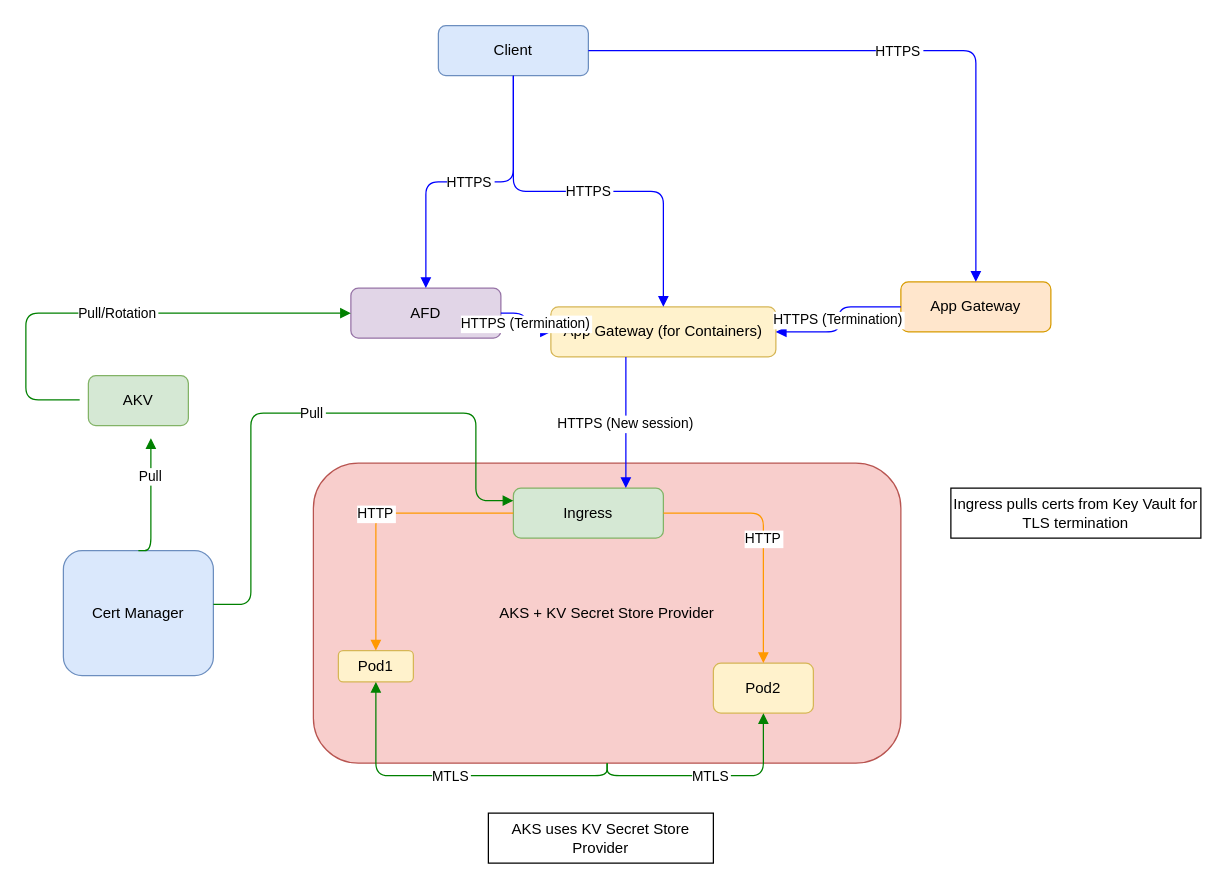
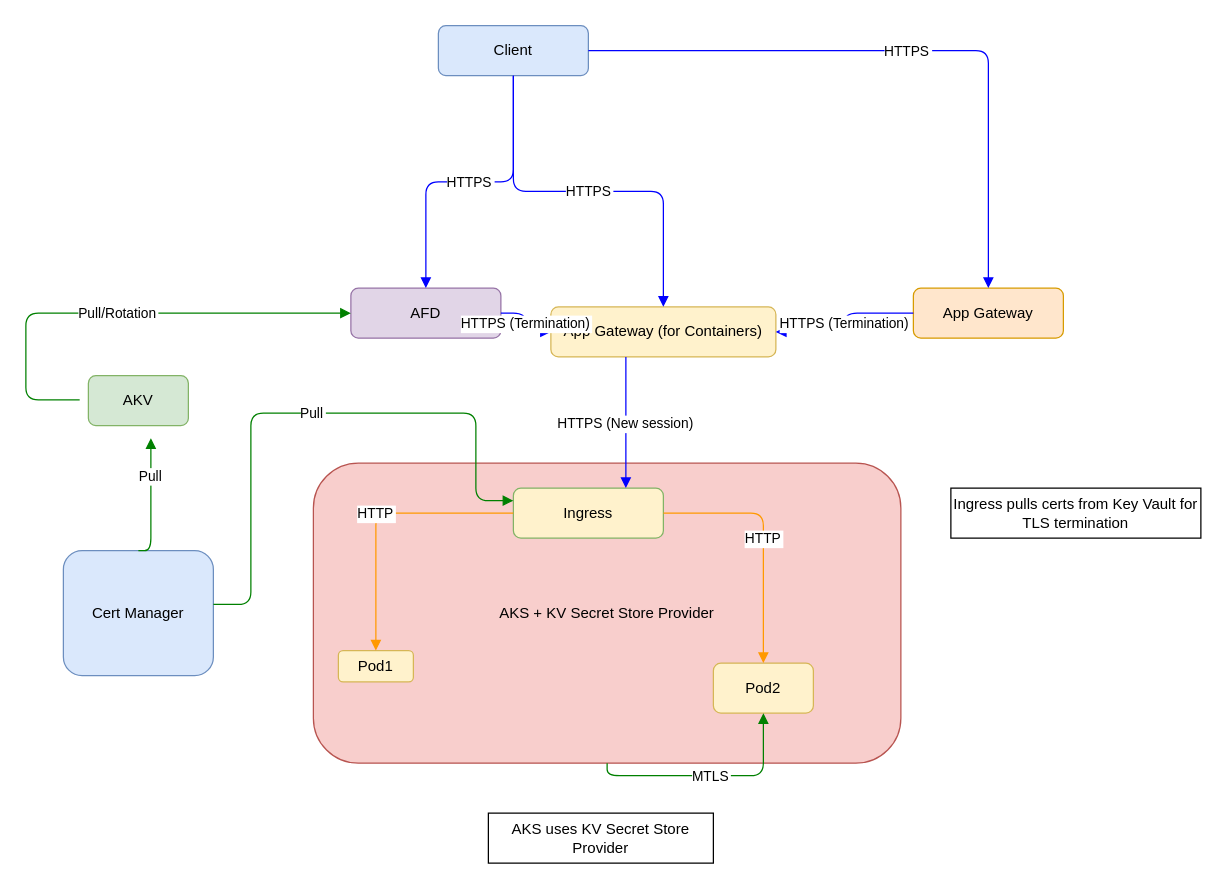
node "App Gateway": moved (976, 307) -> (988, 313)
node "Ingress": fillcolor #d5e8d4 -> #fff2cc
edge "AKS + KV Secret Store Provider" -> "Pod1": removed, label "MTLS"
